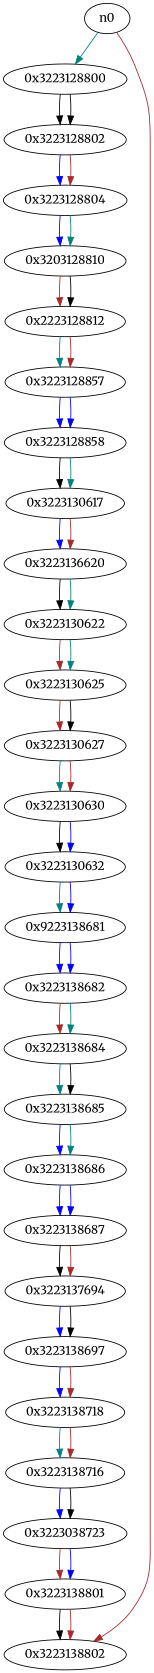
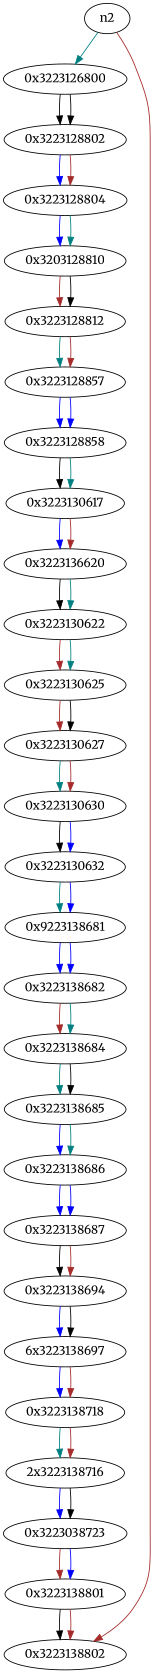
node "n0": label "n0" -> "n2"
node "0x3223128800": label "0x3223128800" -> "0x3223126800"
node "0x2223128812": label "0x2223128812" -> "0x3223128812"
node "0x3223137694": label "0x3223137694" -> "0x3223138694"
node "0x3223138697": label "0x3223138697" -> "6x3223138697"
node "0x3223138716": label "0x3223138716" -> "2x3223138716"
